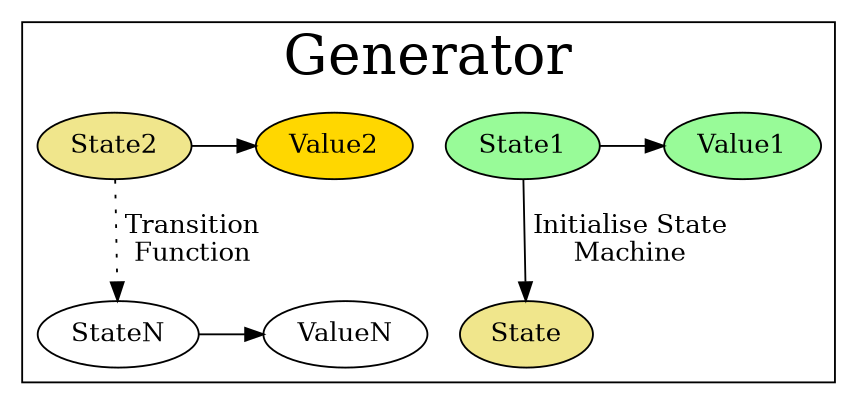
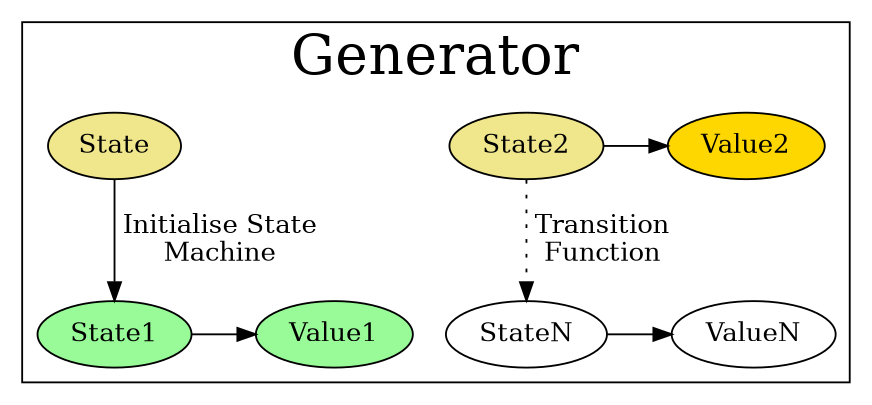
edge "State1" -> "State": reversed
